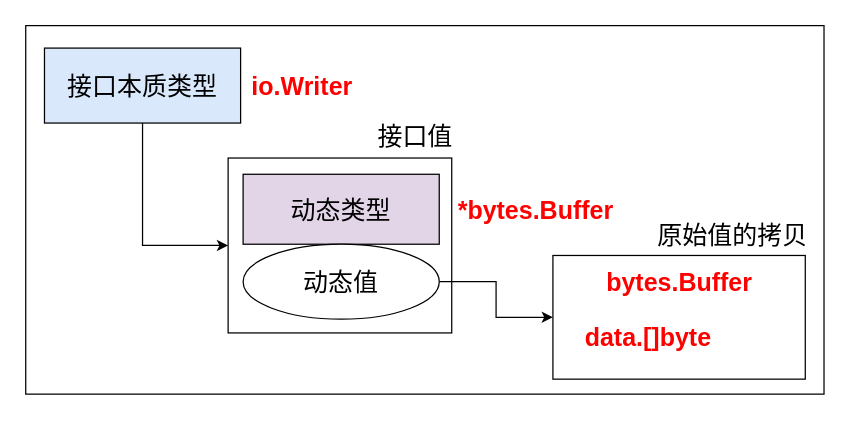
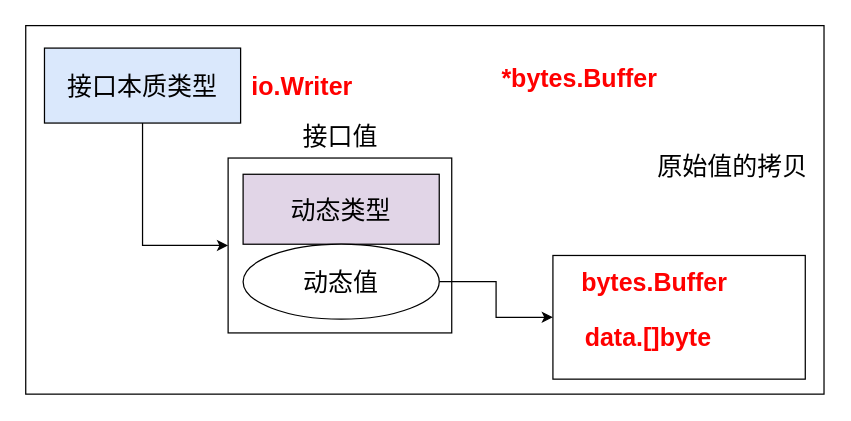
node "接口值": moved (415, 136) -> (340, 136)
node "*bytes.Buffer": moved (536, 209) -> (580, 78)
node "原始值的拷贝": moved (733, 234) -> (733, 166)
node "bytes.Buffer": moved (679, 282) -> (654, 282)
